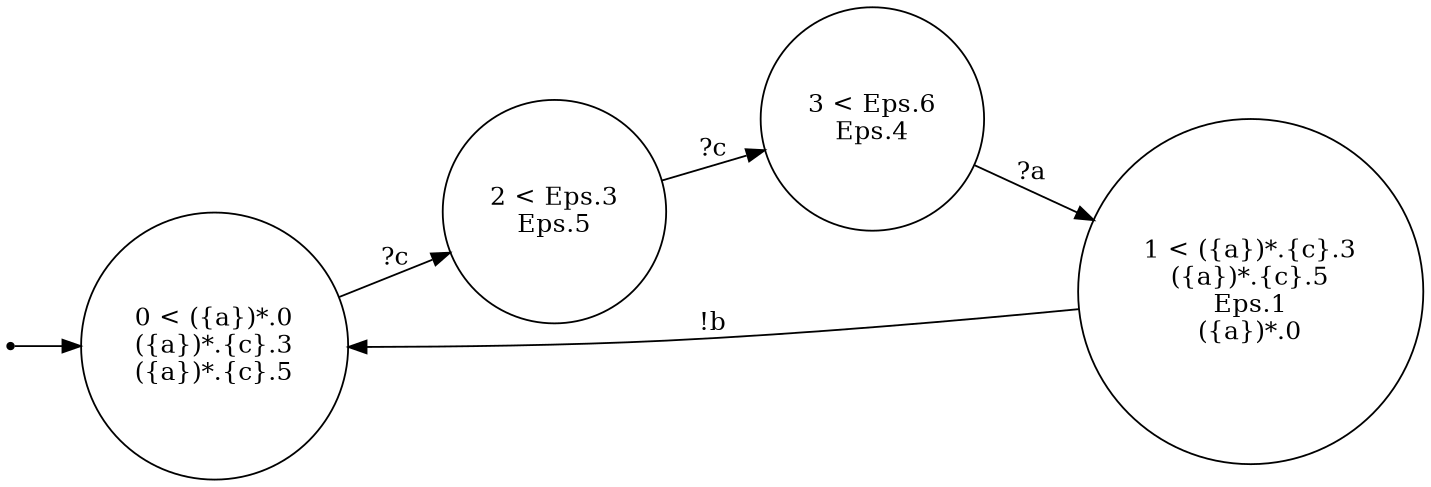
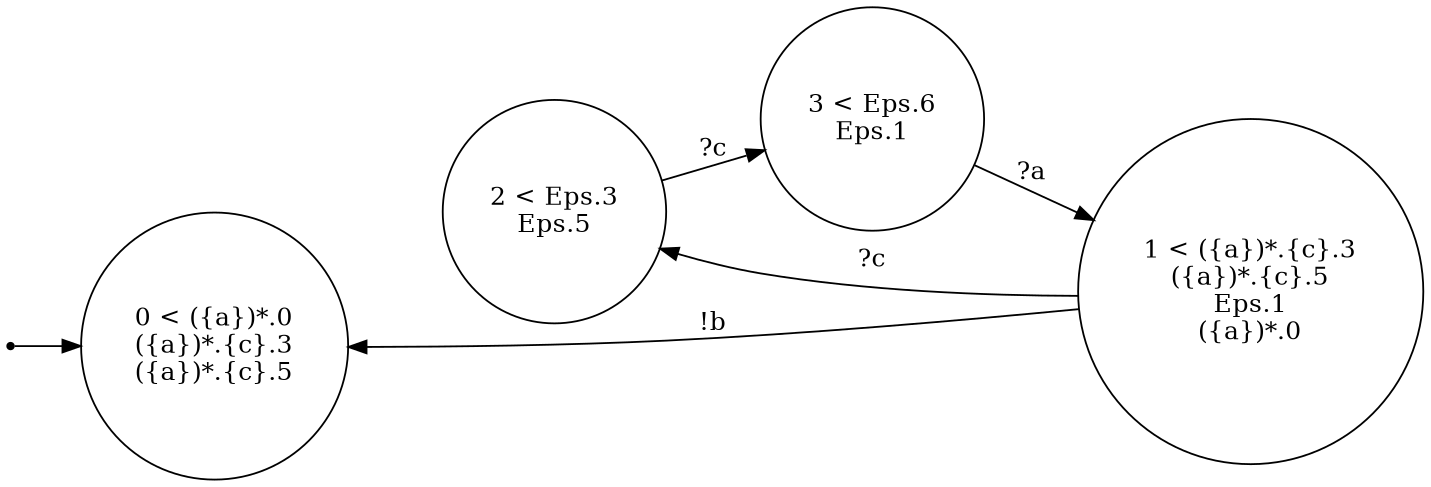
node "3 < Eps.6 Eps.4": label "3 < Eps.6 Eps.4" -> "3 < Eps.6 Eps.1"
edge "0 < ({a})*.0 ({a})*.{c}.3 ({a})*.{c}.5" -> "2 < Eps.3 Eps.5": now "1 < ({a})*.{c}.3 ({a})*.{c}.5 Eps.1 ({a})*.0" -> "2 < Eps.3 Eps.5"
